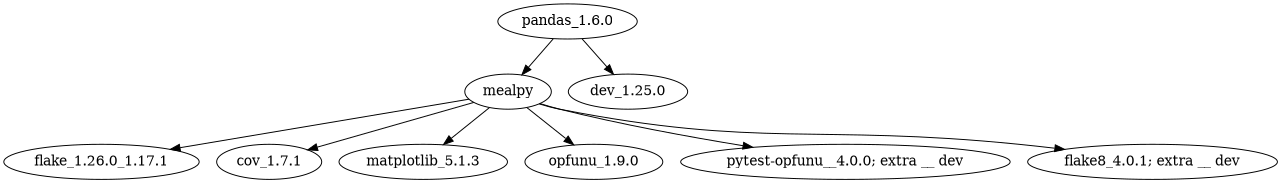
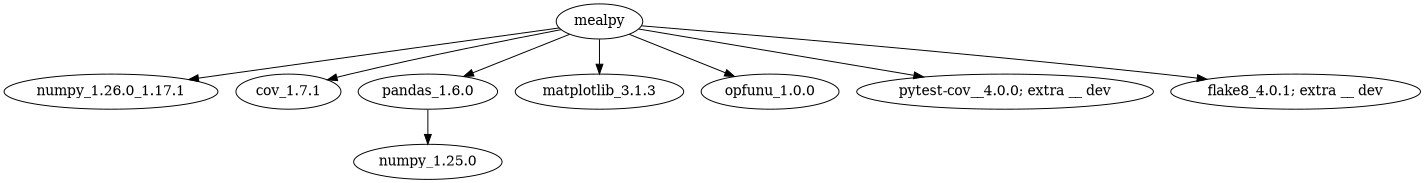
edge "pandas_1.6.0" -> "mealpy": reversed
node "dev_1.25.0": label "dev_1.25.0" -> "numpy_1.25.0"
node "flake_1.26.0_1.17.1": label "flake_1.26.0_1.17.1" -> "numpy_1.26.0_1.17.1"
node "matplotlib_5.1.3": label "matplotlib_5.1.3" -> "matplotlib_3.1.3"
node "opfunu_1.9.0": label "opfunu_1.9.0" -> "opfunu_1.0.0"
node "pytest-opfunu__4.0.0; extra __ dev": label "pytest-opfunu__4.0.0; extra __ dev" -> "pytest-cov__4.0.0; extra __ dev"
